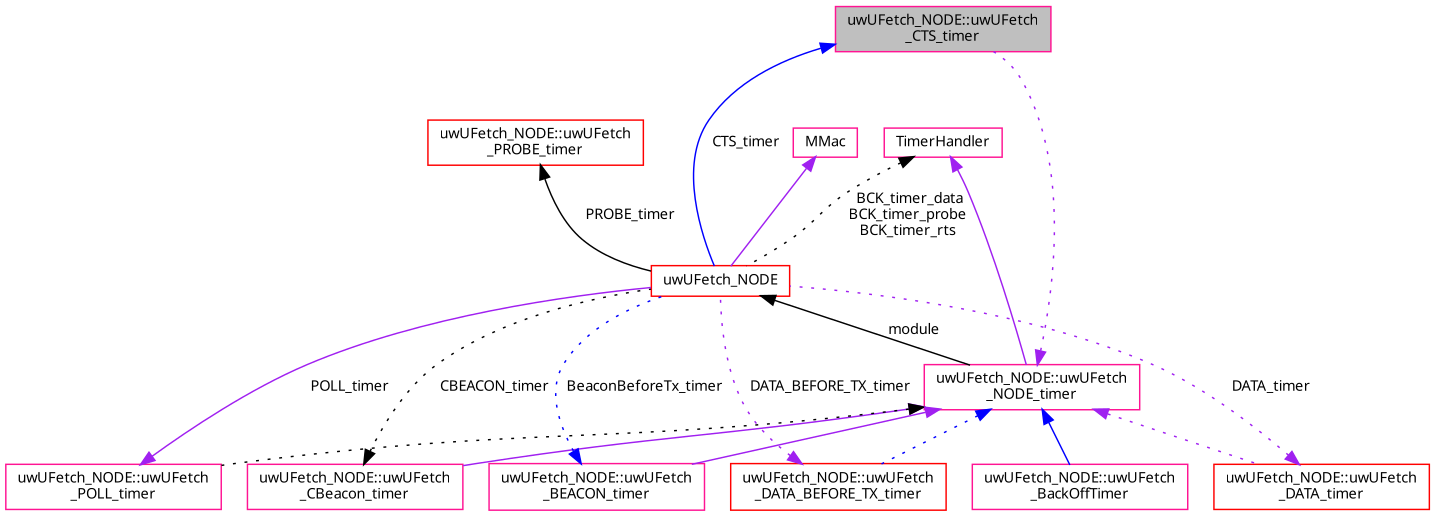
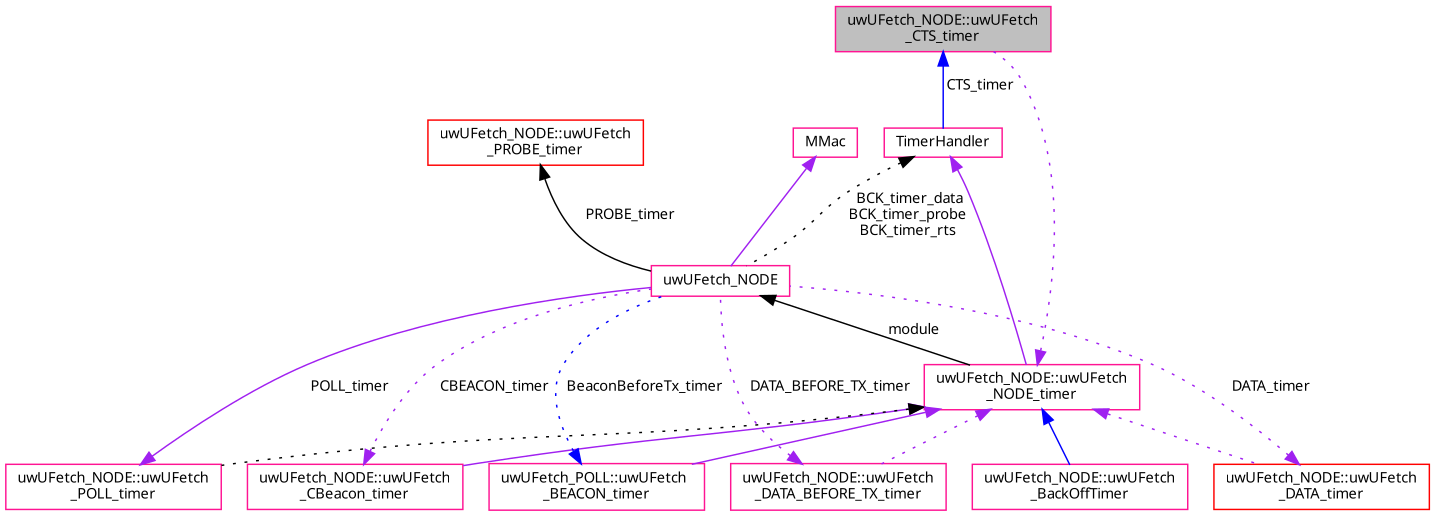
edge "uwUFetch_NODE" -> "uwUFetch_NODE::uwUFetch _CTS_timer": now "TimerHandler" -> "uwUFetch_NODE::uwUFetch _CTS_timer"
node "uwUFetch_NODE": color red -> deeppink
edge "uwUFetch_NODE" -> "uwUFetch_NODE::uwUFetch _CBeacon_timer": color black -> purple
edge "uwUFetch_NODE::uwUFetch _DATA_BEFORE_TX_timer" -> "uwUFetch_NODE::uwUFetch _NODE_timer": color blue -> purple
node "uwUFetch_NODE::uwUFetch _BEACON_timer": label "uwUFetch_NODE::uwUFetch _BEACON_timer" -> "uwUFetch_POLL::uwUFetch _BEACON_timer"
node "uwUFetch_NODE::uwUFetch _DATA_BEFORE_TX_timer": color red -> deeppink
